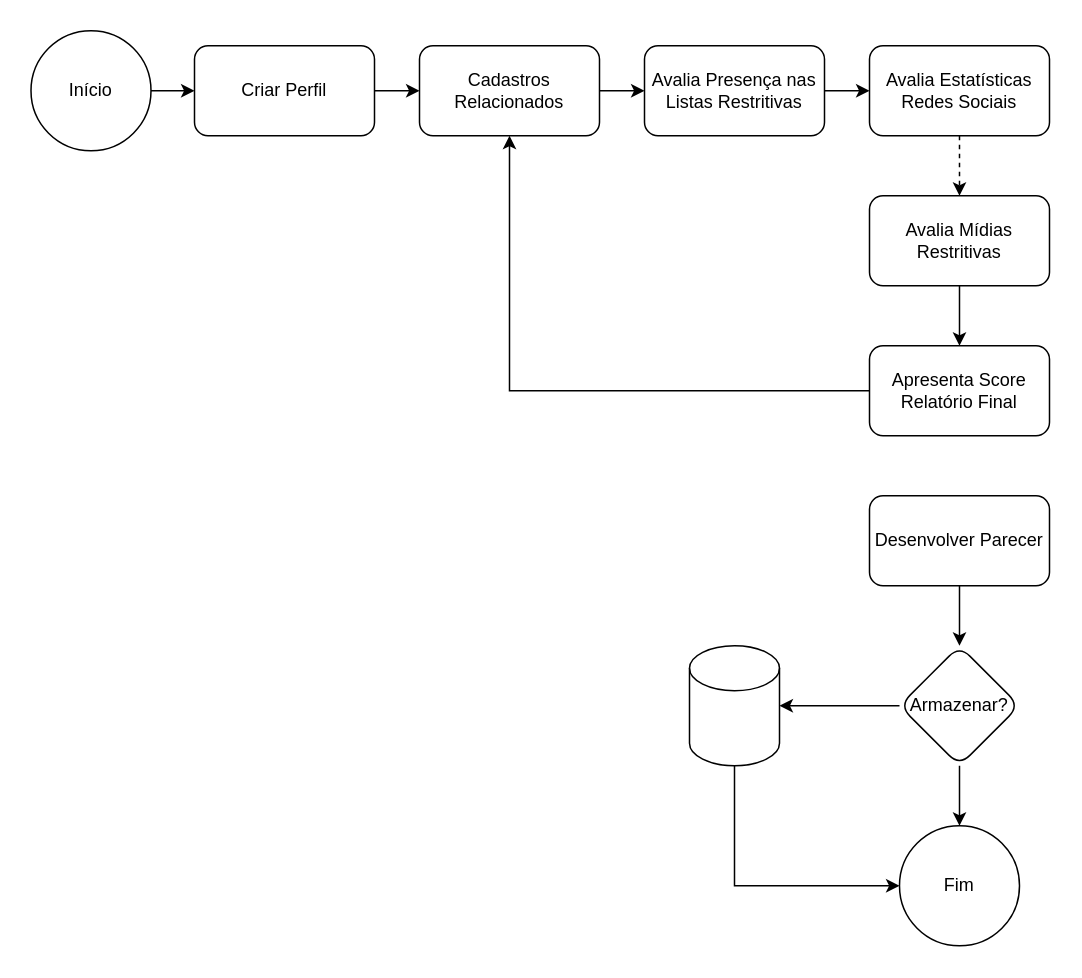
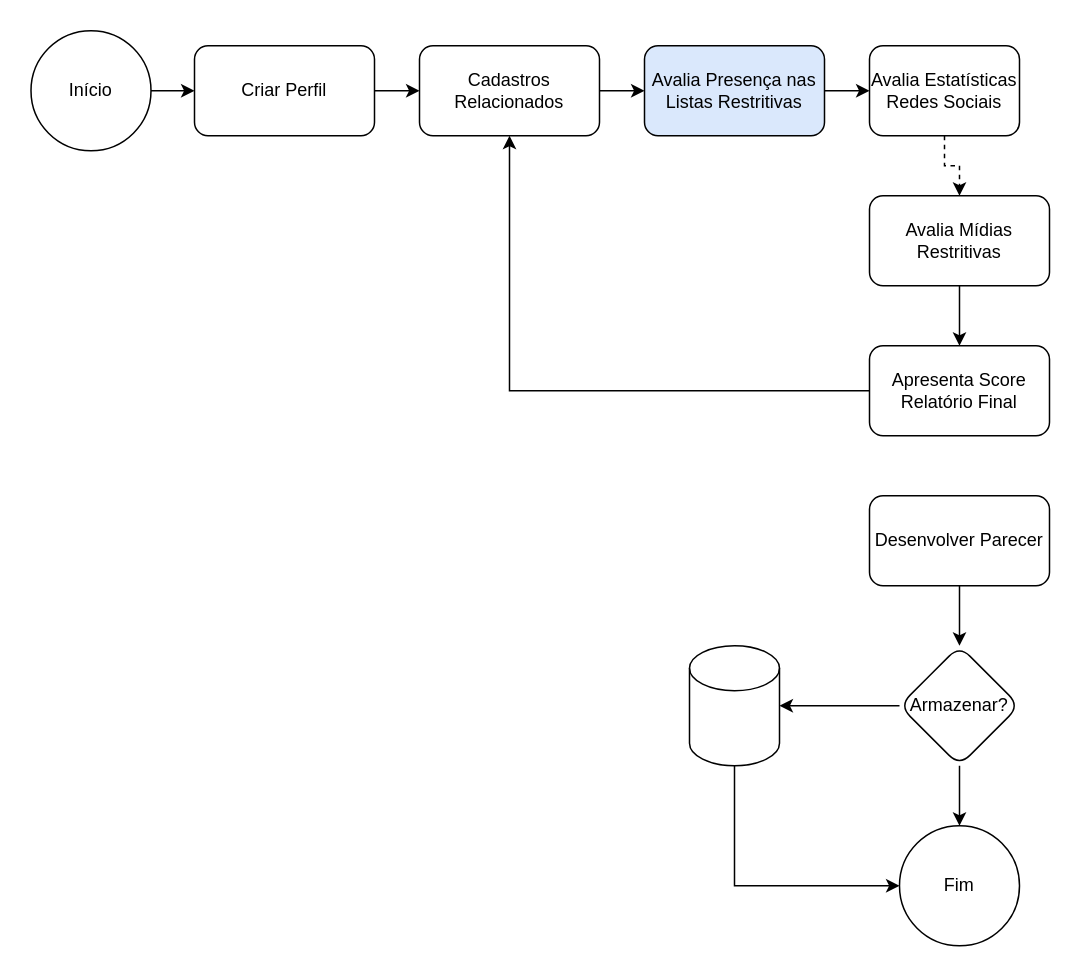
node "Avalia Presença nas Listas Restritivas": fillcolor #ffffff -> #dae8fc
node "Avalia Estatísticas Redes Sociais": size 180x90 -> 150x90
